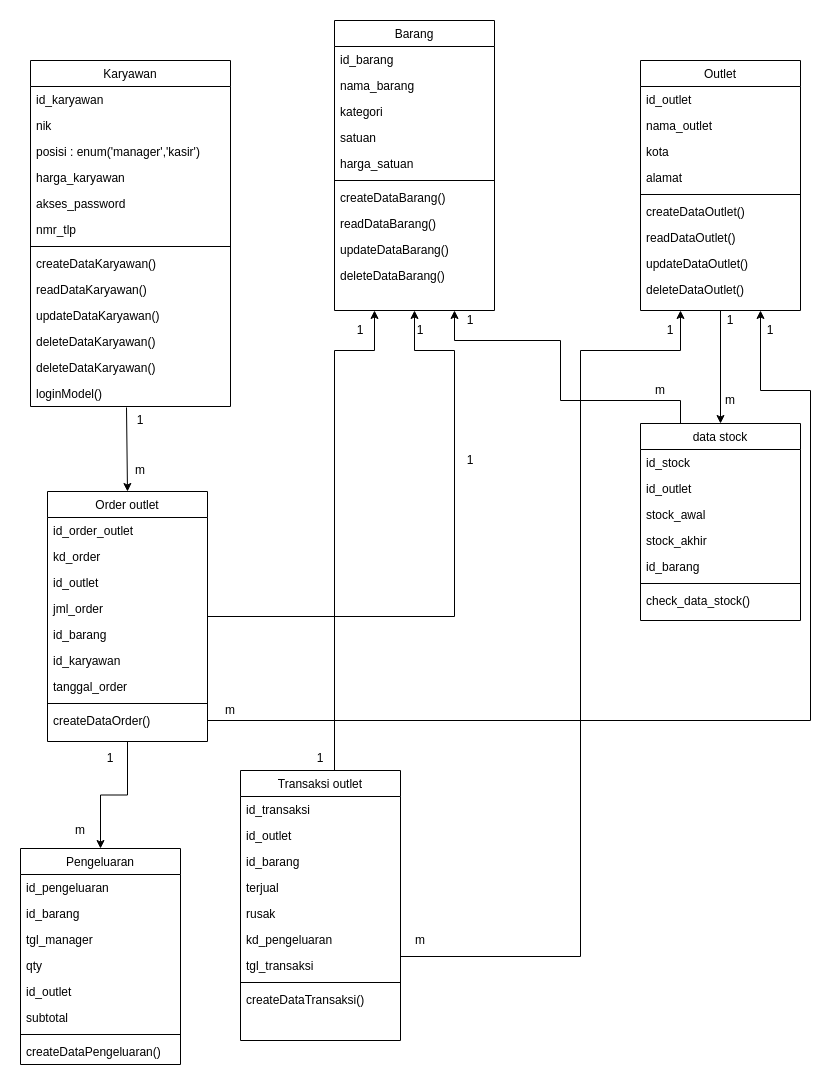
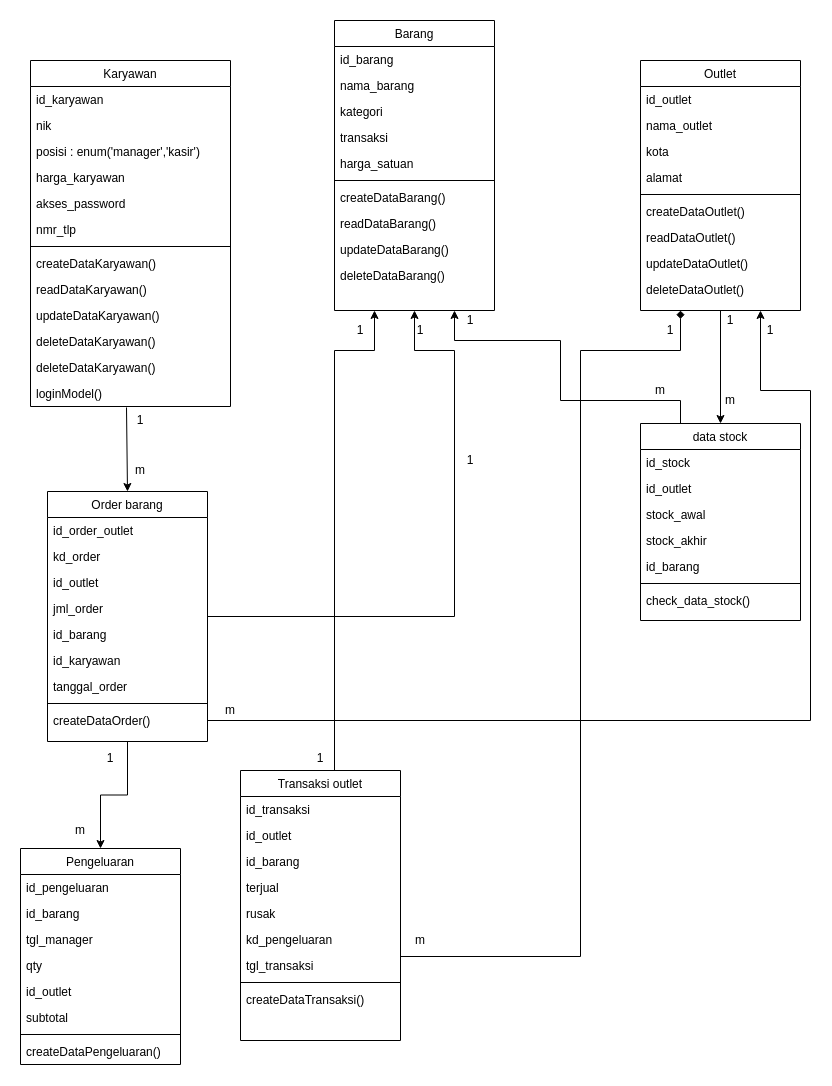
node "satuan": label "satuan" -> "transaksi"
edge "Transaksi outlet" -> "Outlet": arrowhead classic -> diamond
node "Order outlet": label "Order outlet" -> "Order barang"
